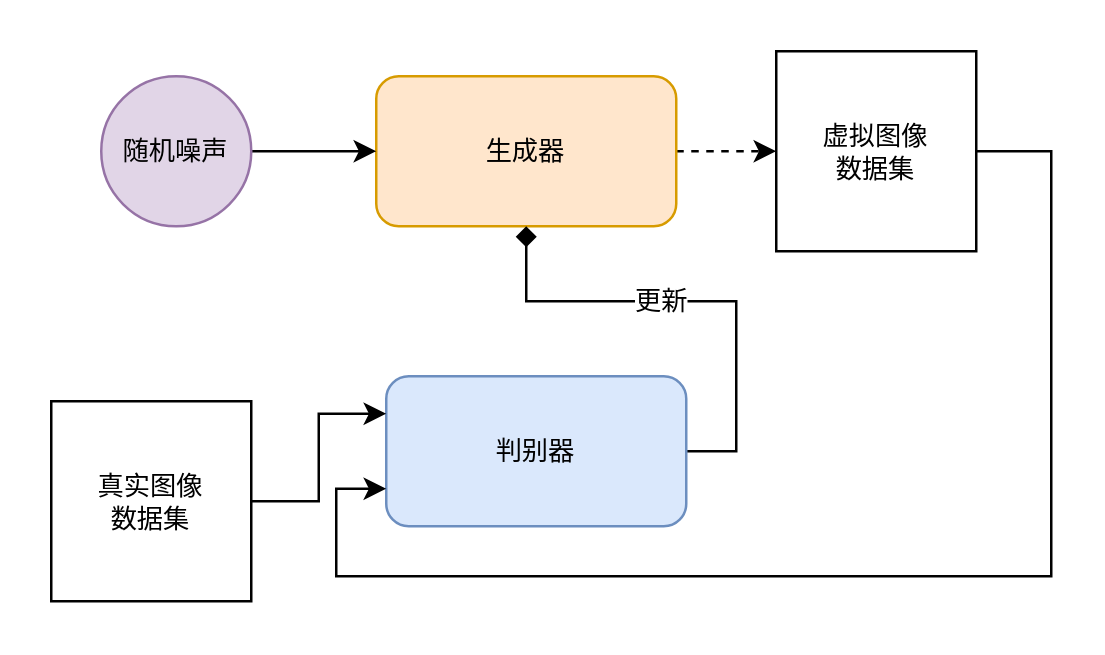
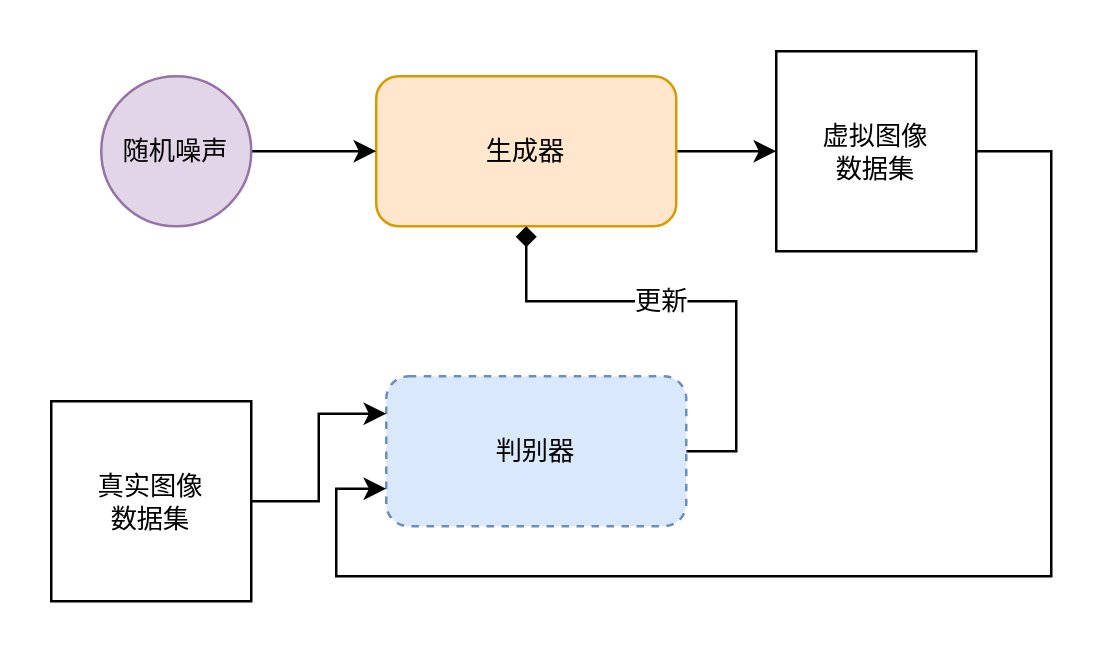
edge "生成器" -> "虚拟图像 数据集": style dashed -> solid
node "判别器": style solid -> dashed
